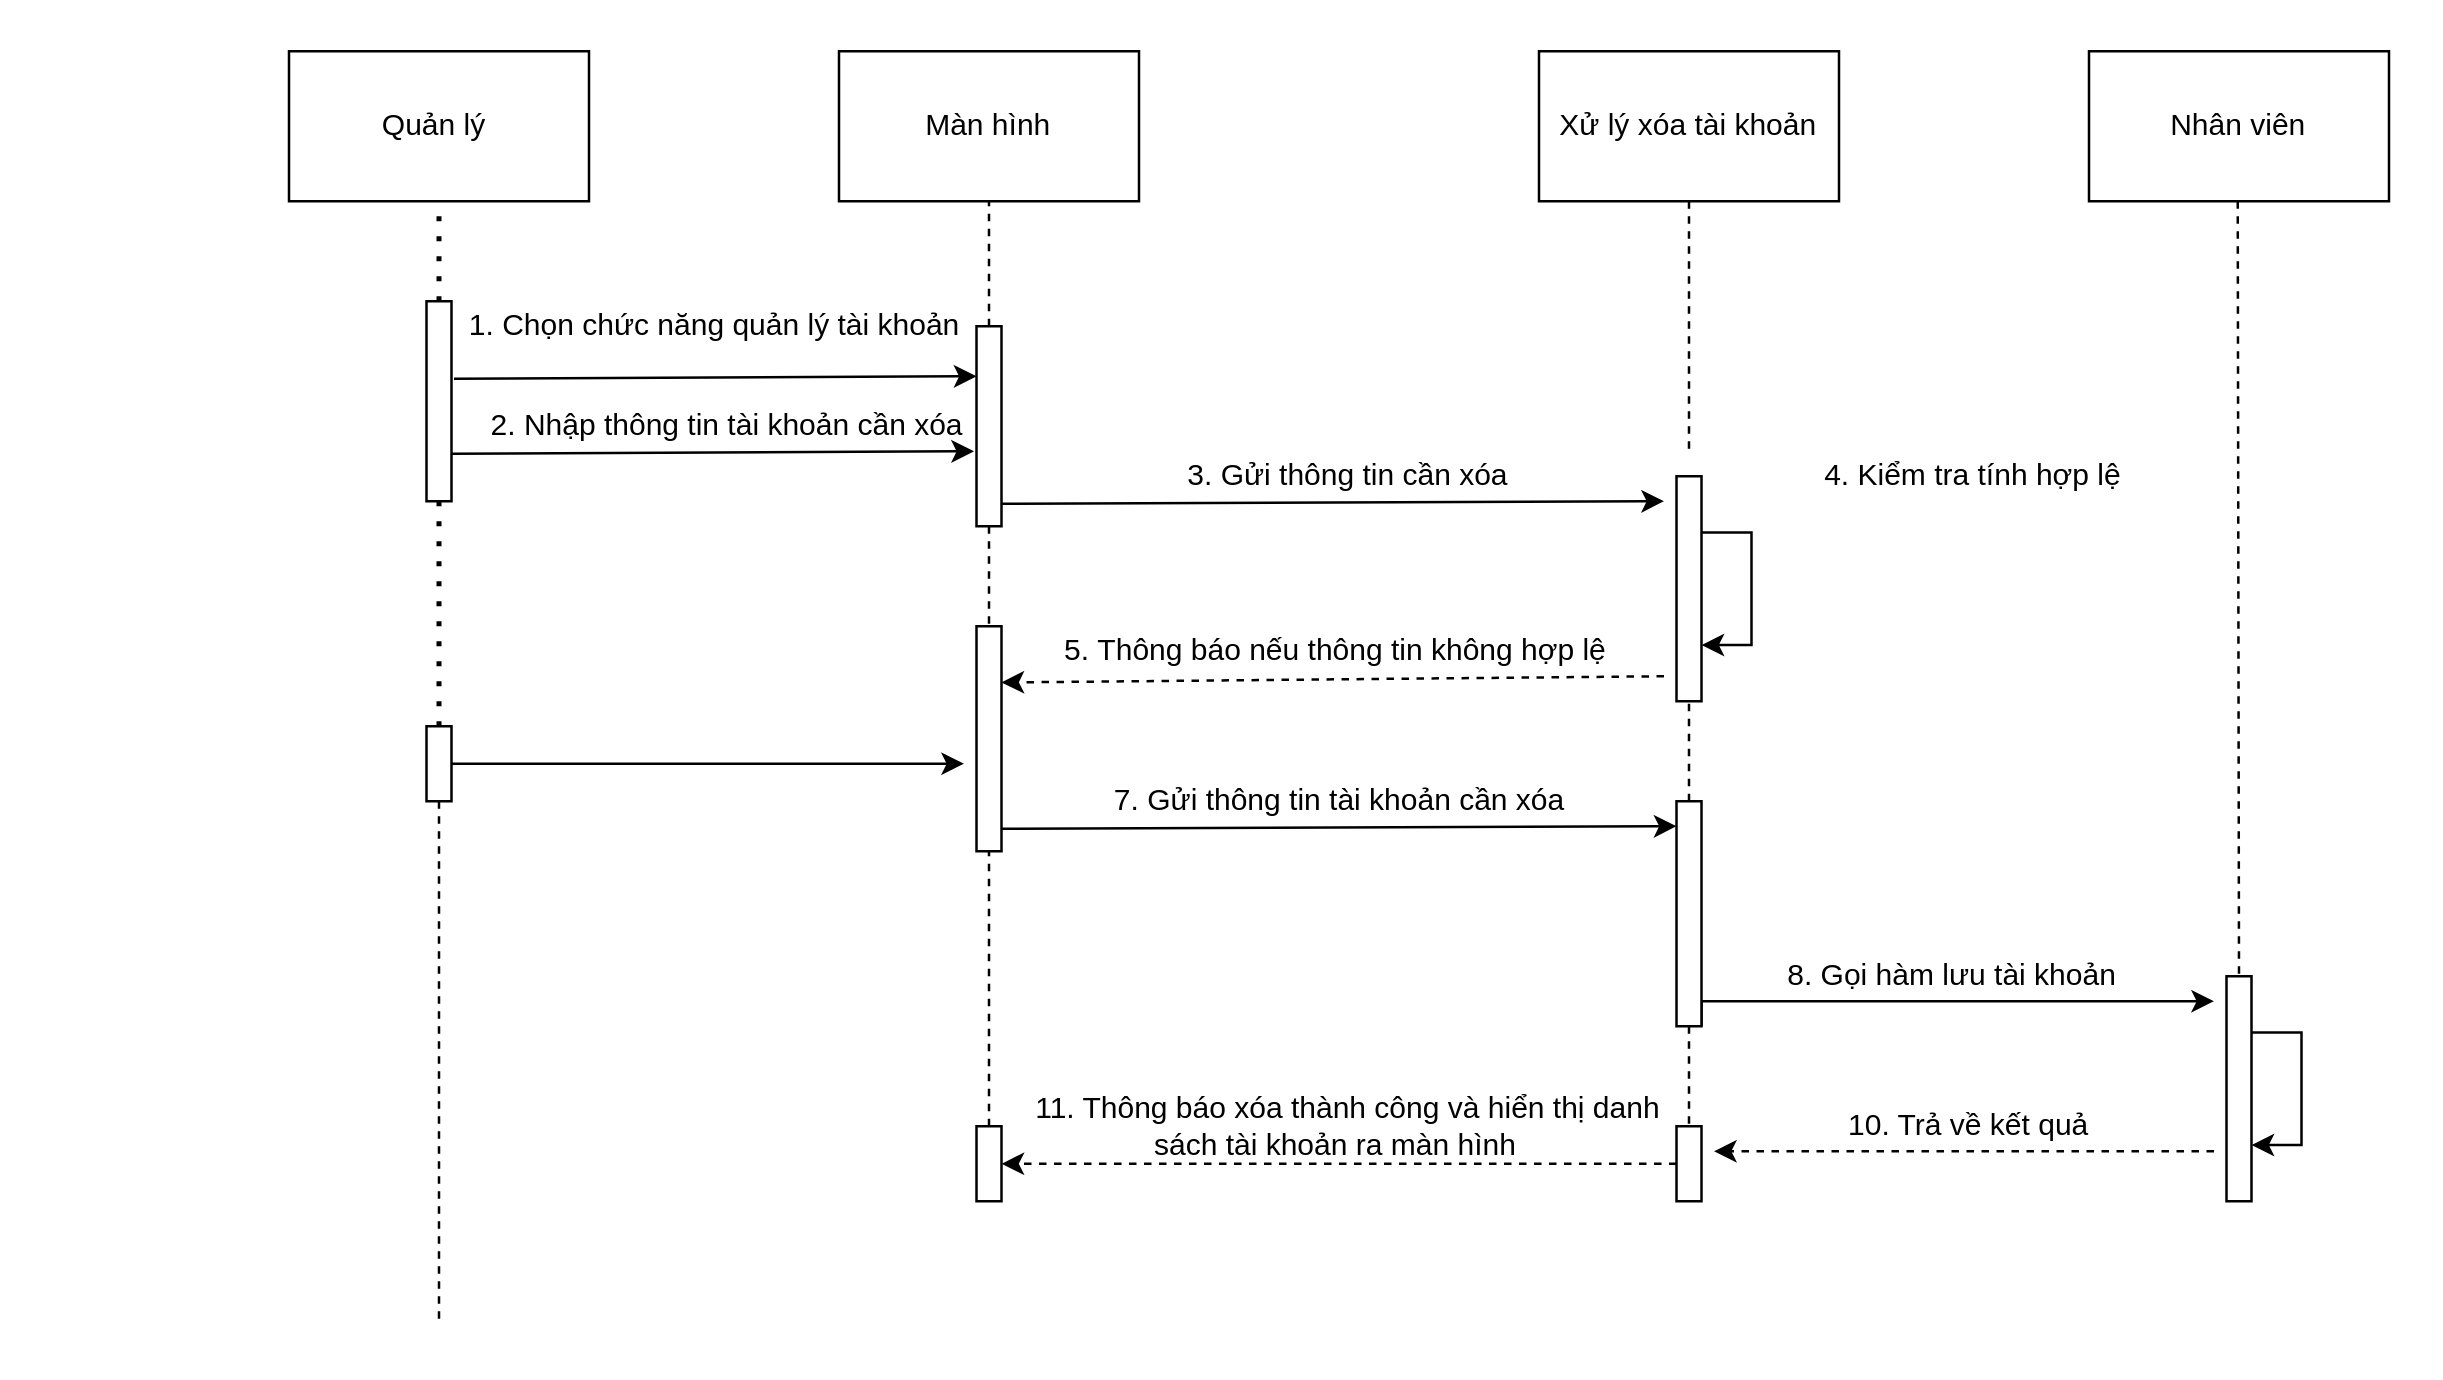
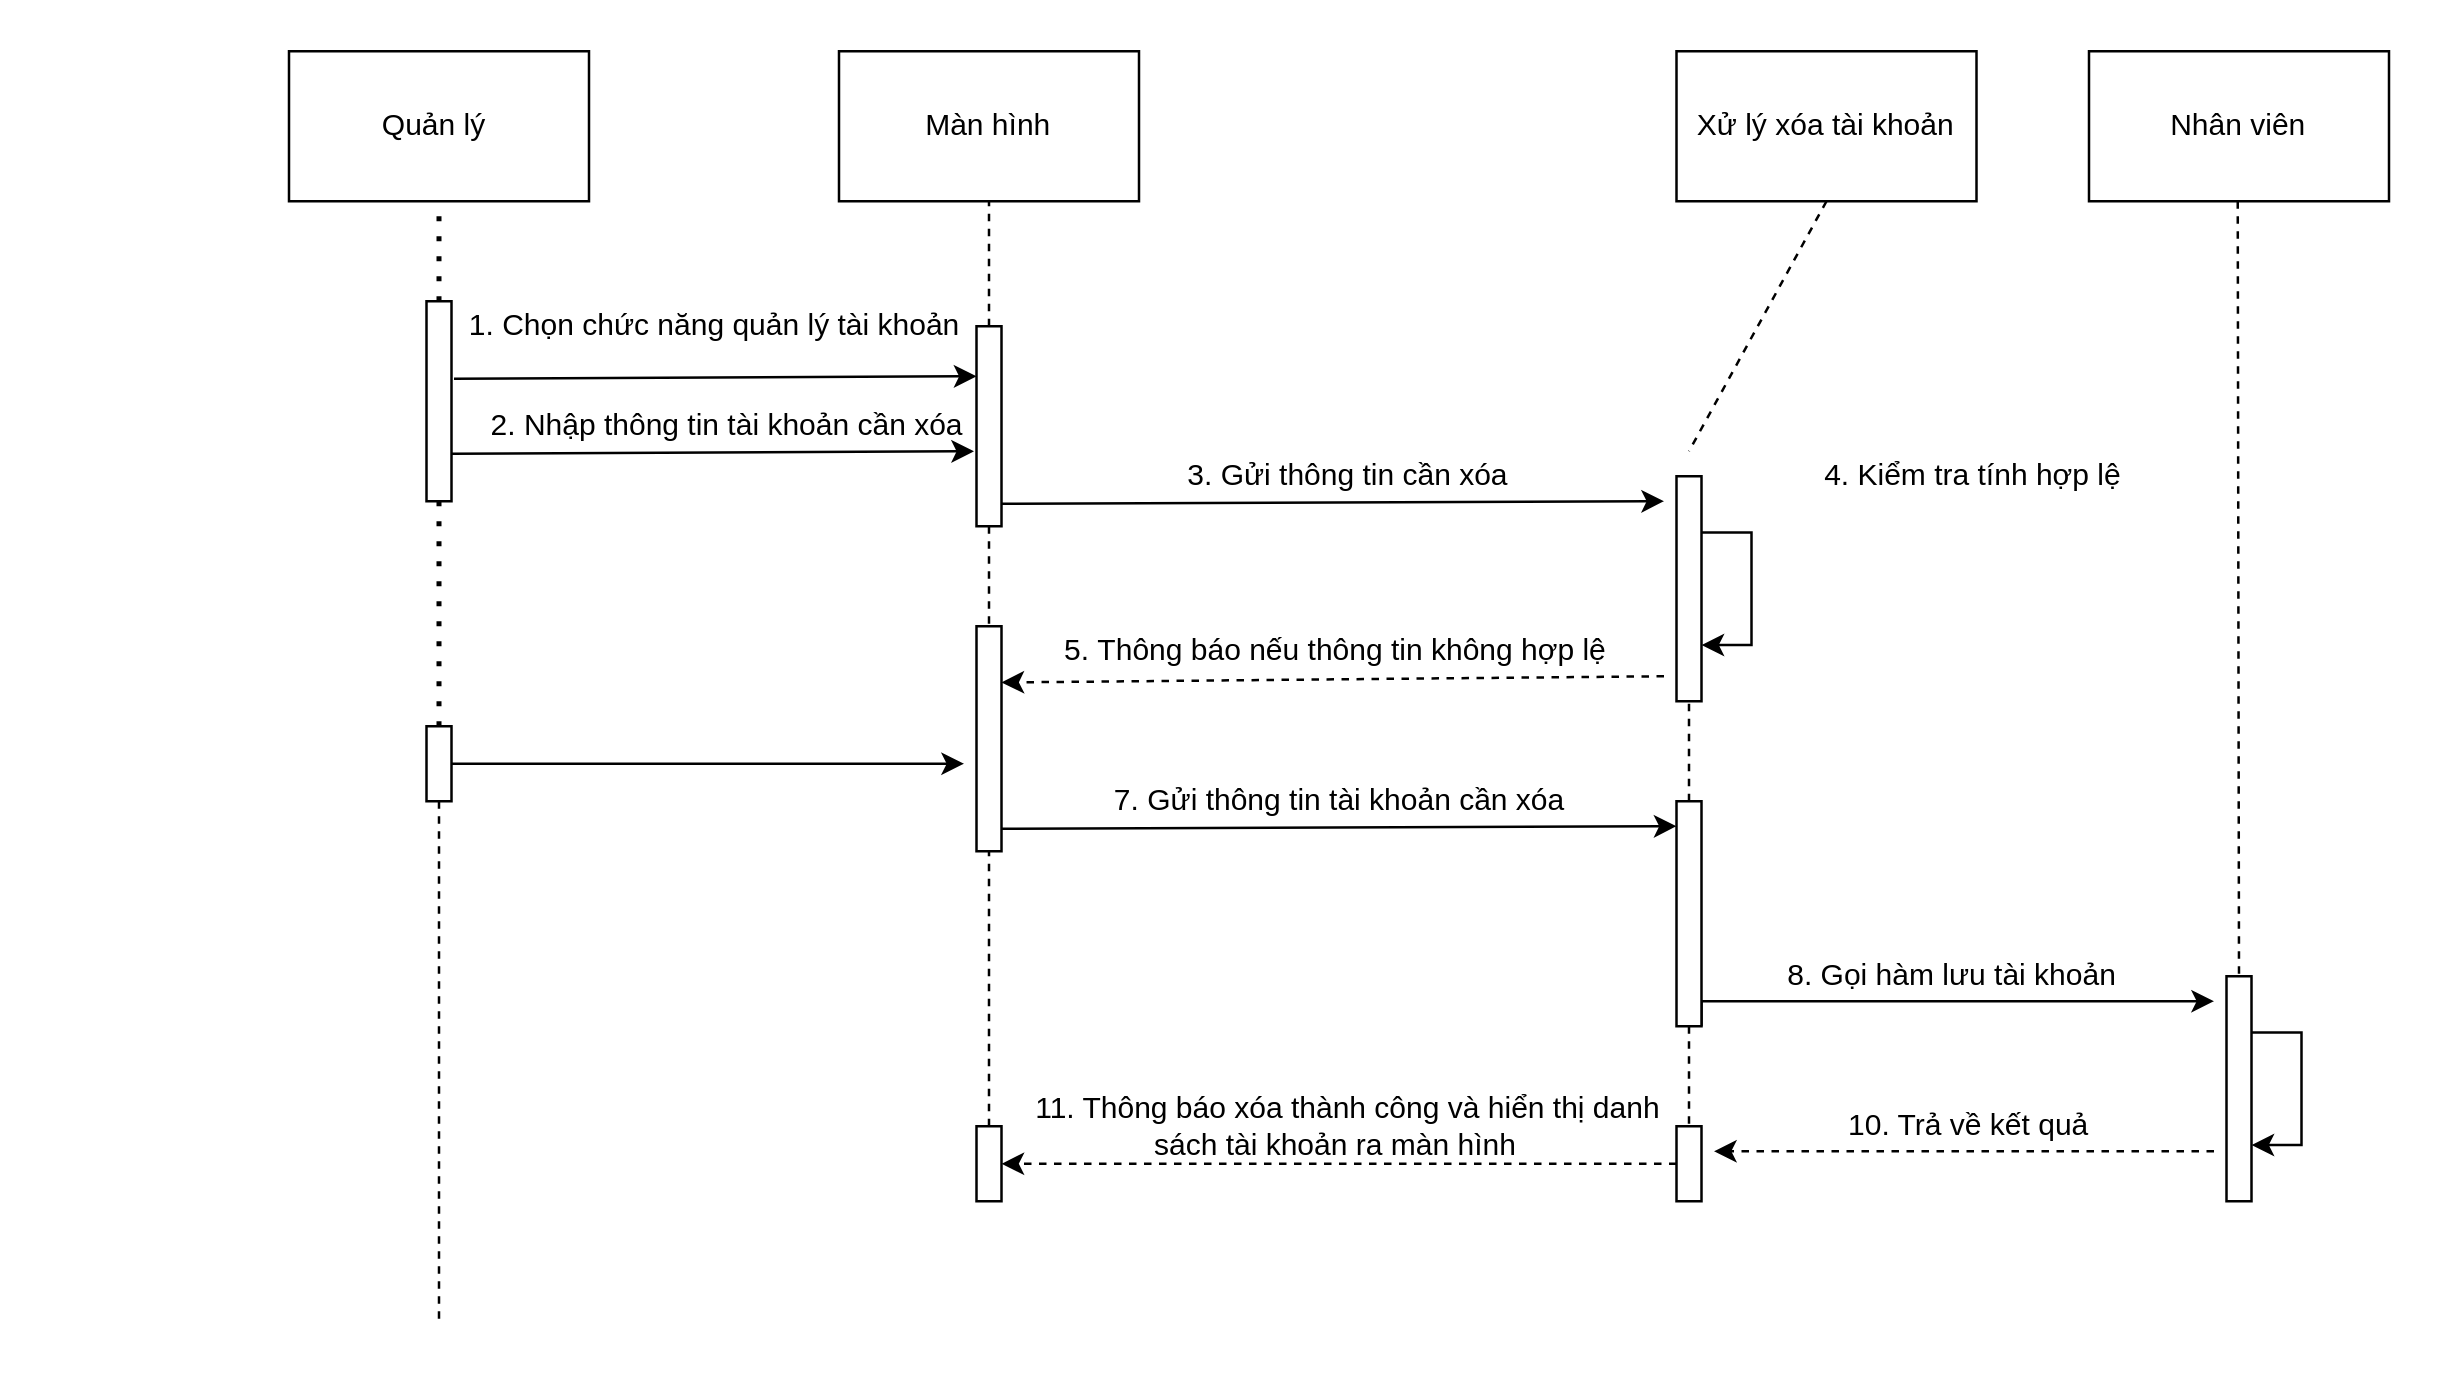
node "Xử lý xóa tài khoản": moved (1689, 126) -> (1826, 126)
